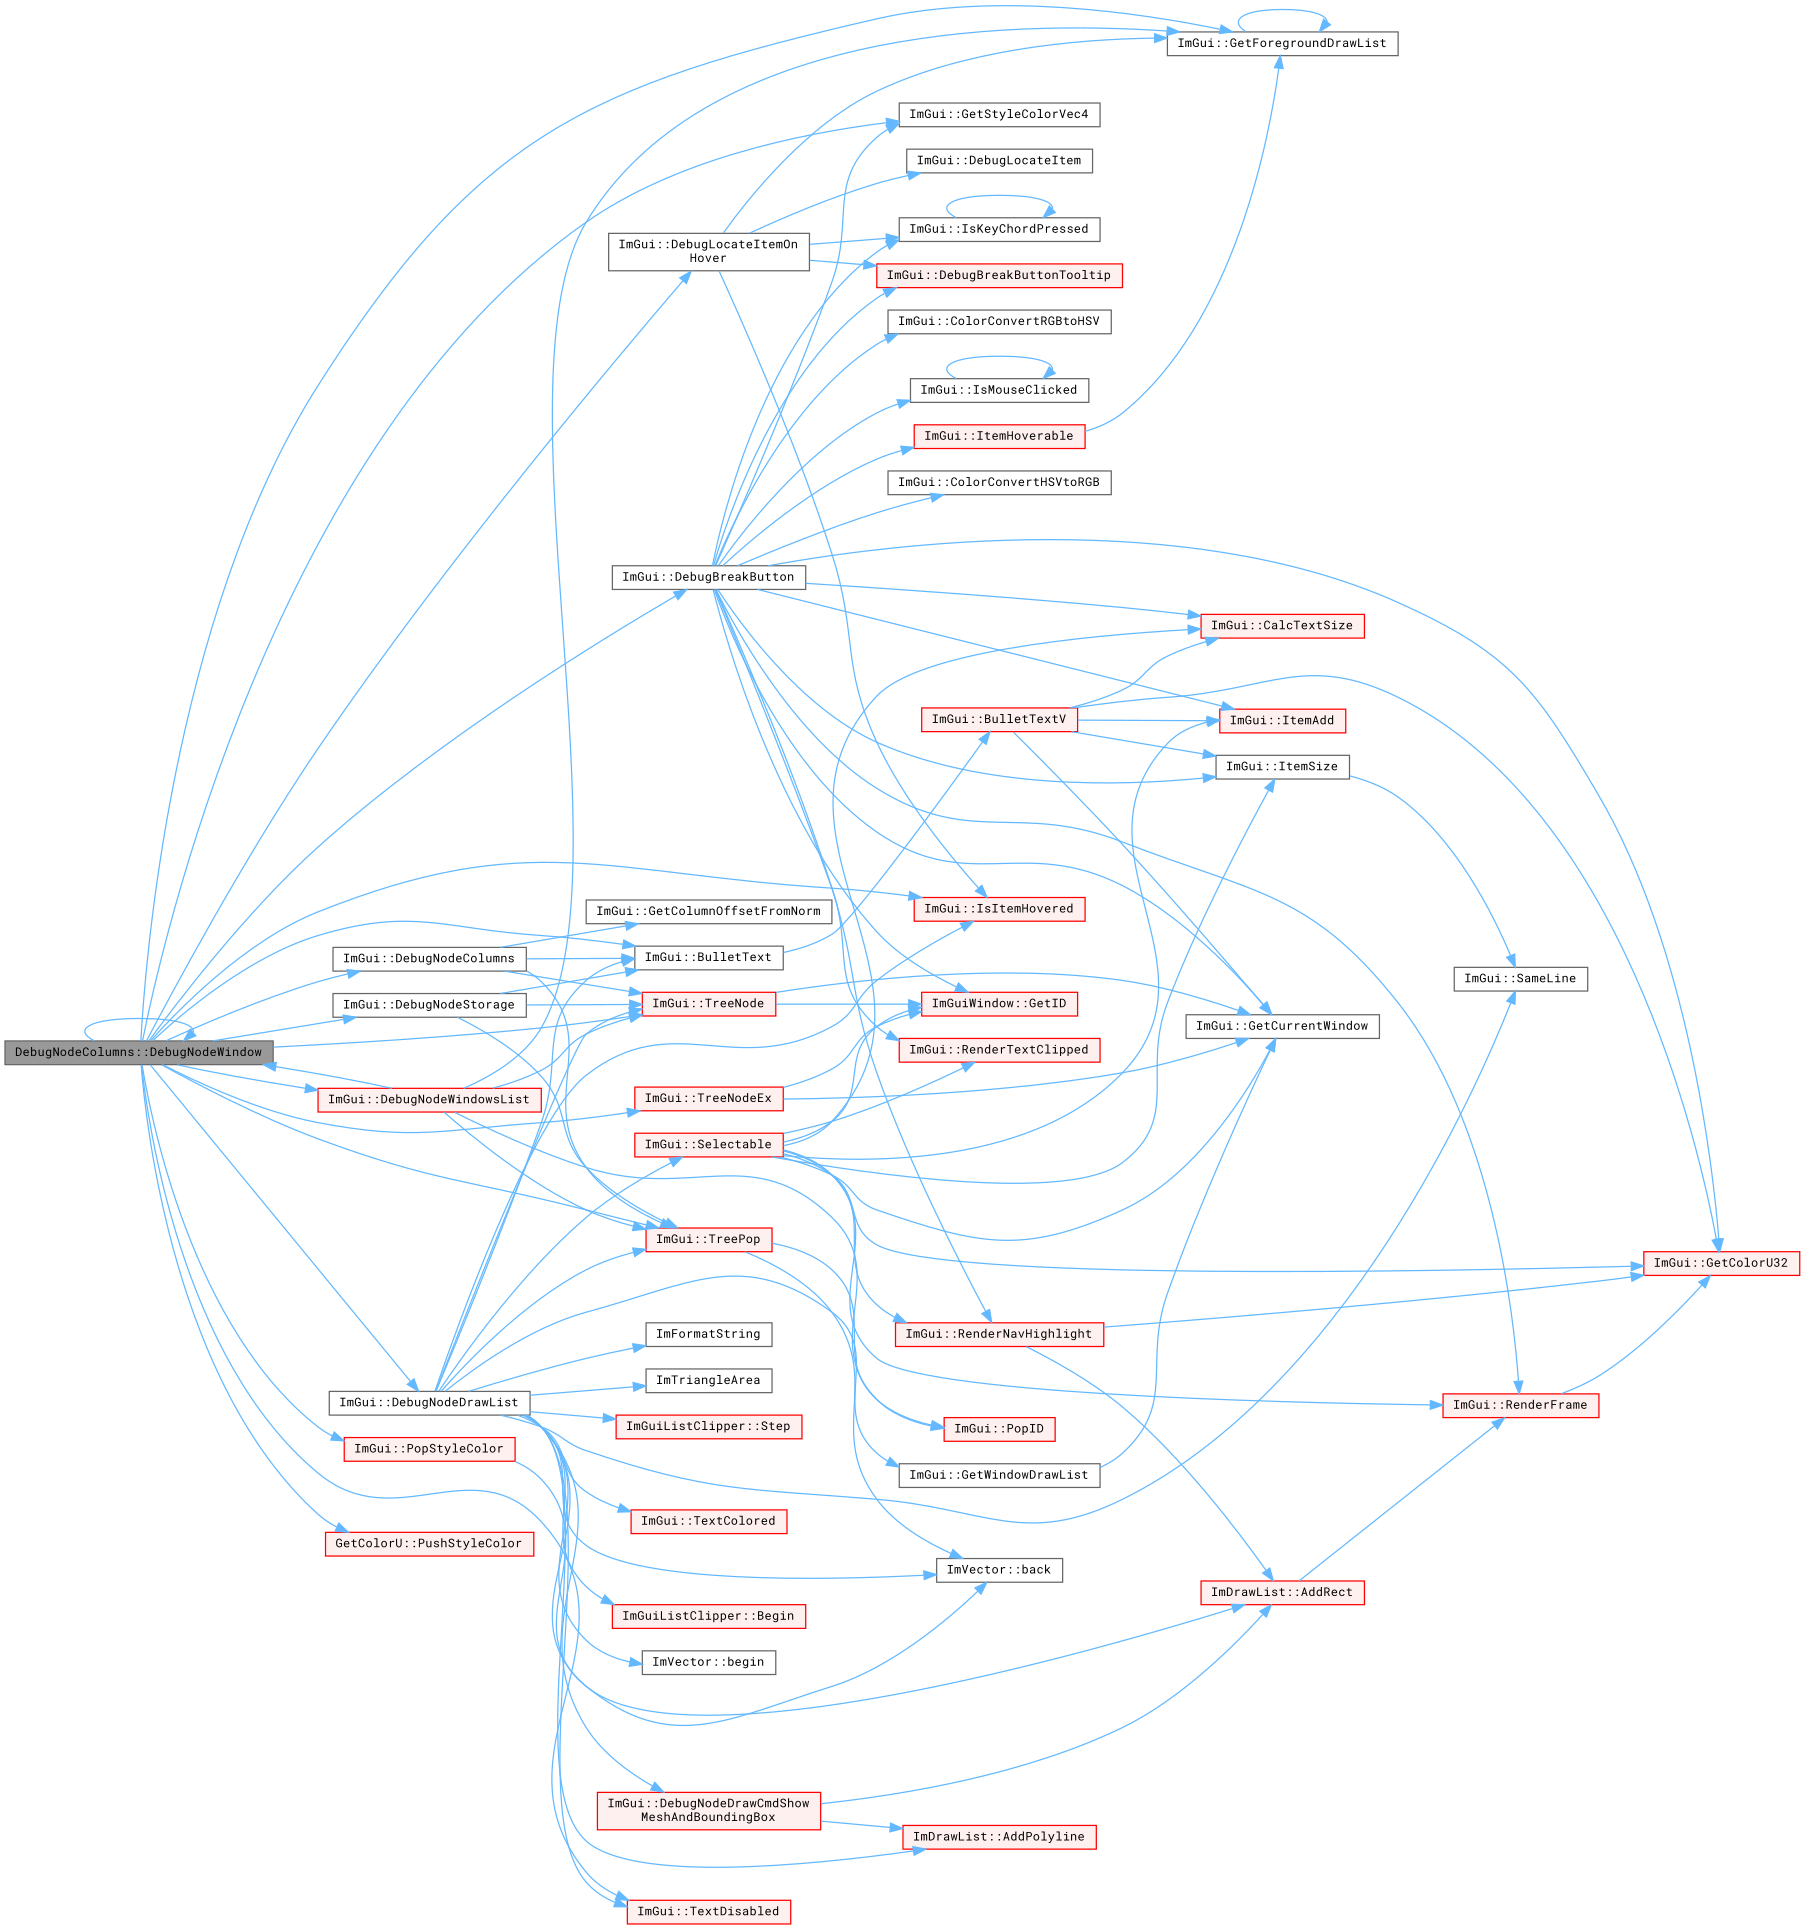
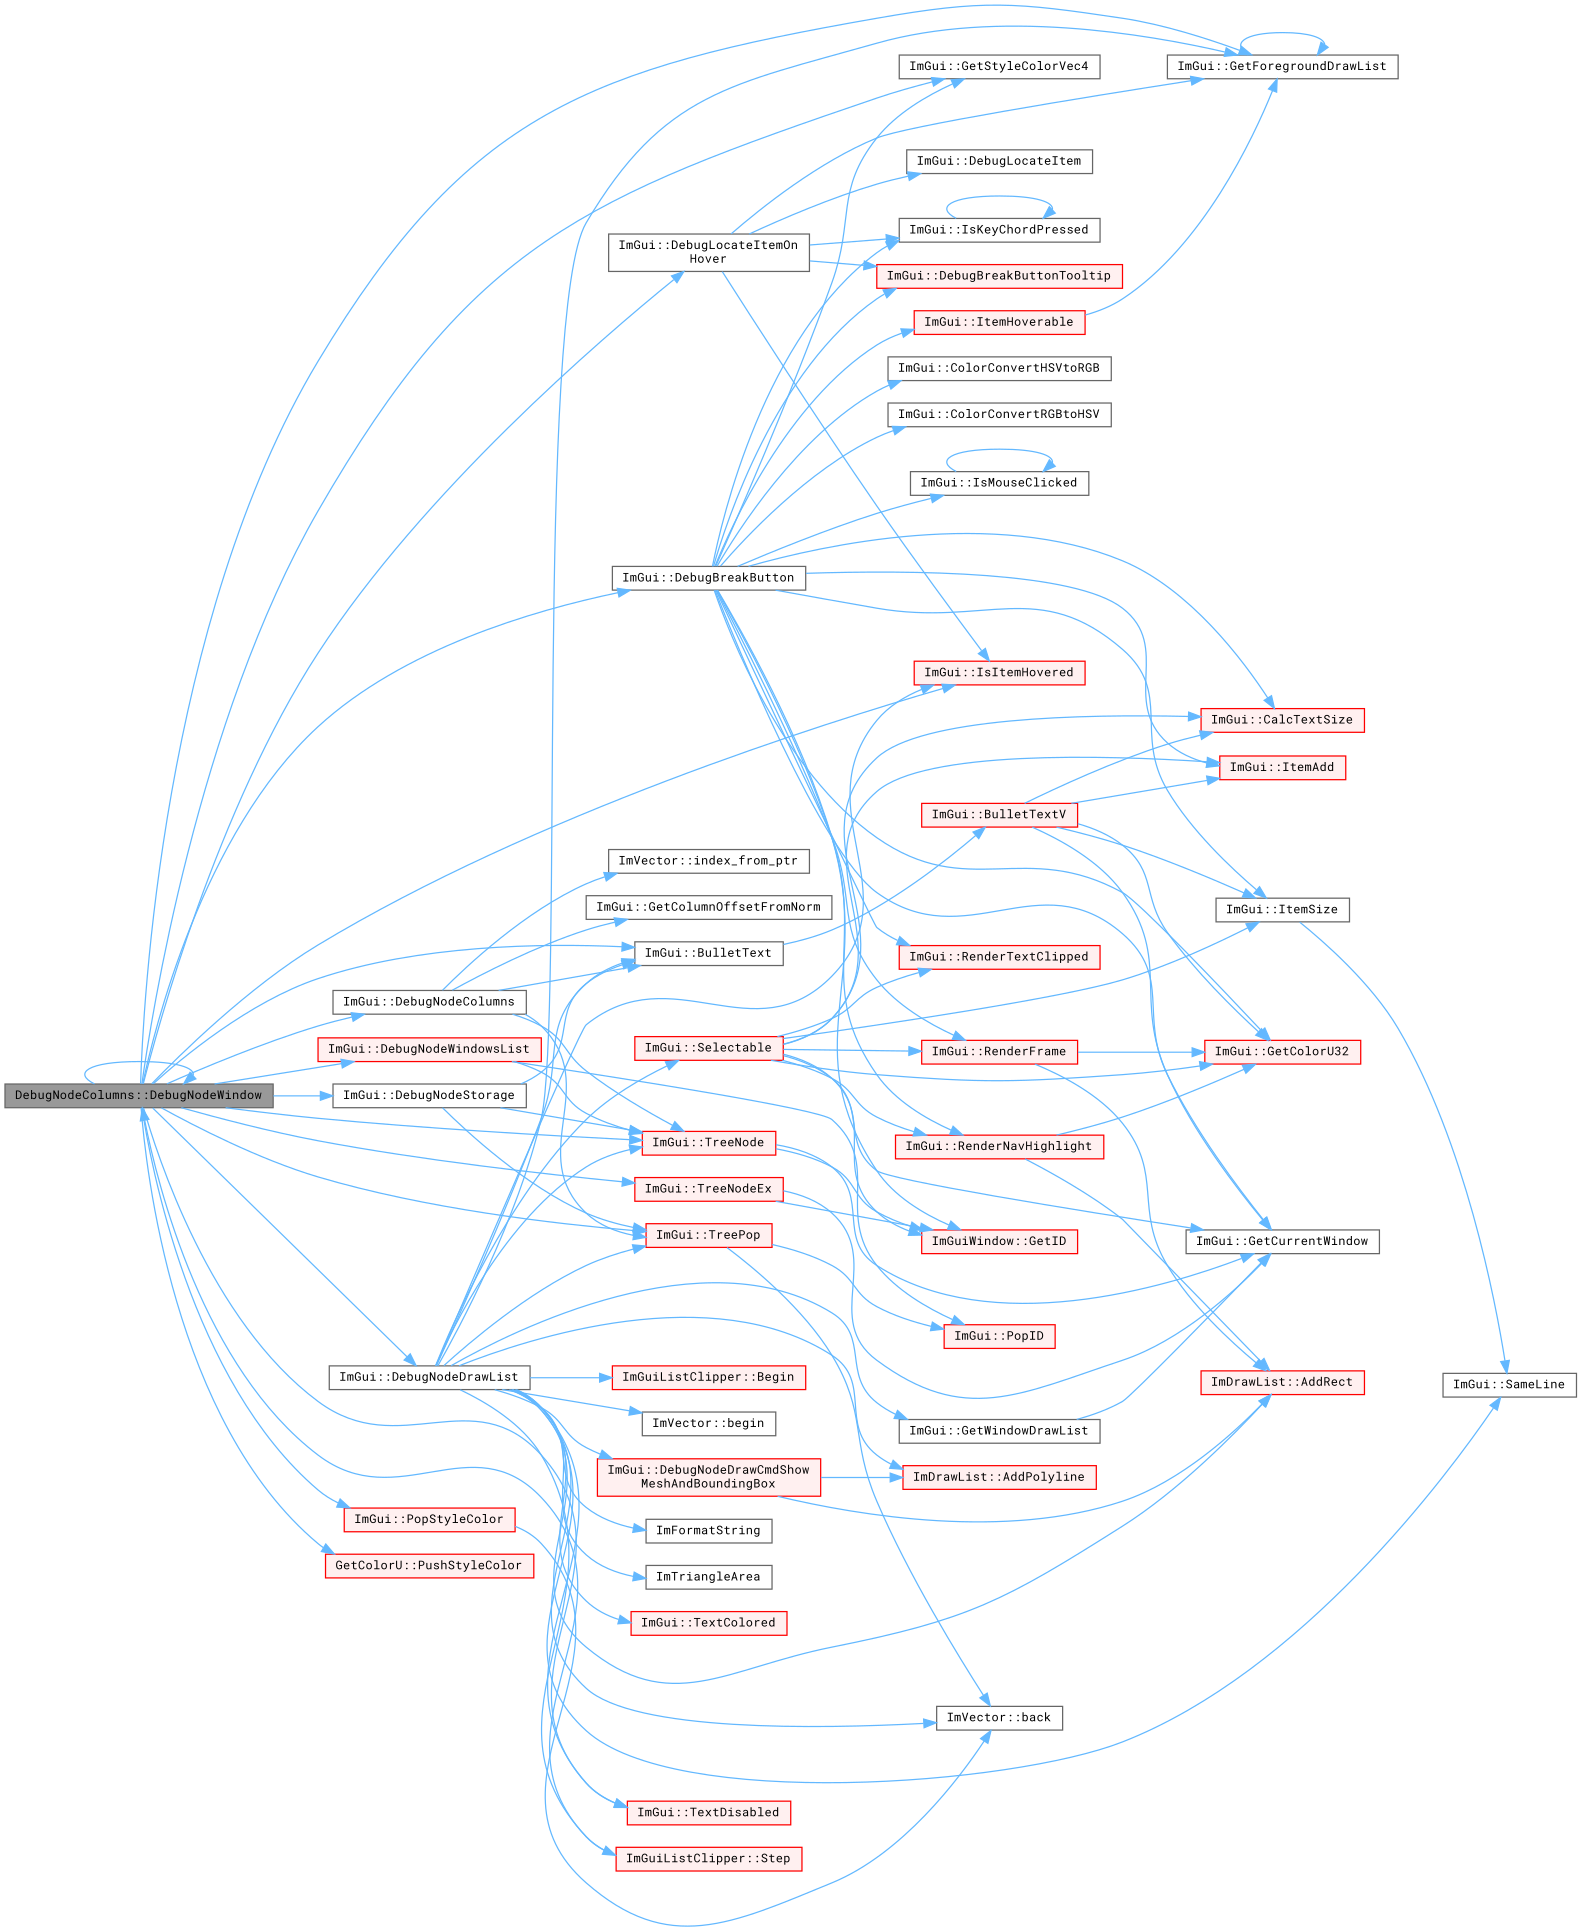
edge "ImGui::DebugNodeWindowsList" -> "ImGui::GetForegroundDrawList": now "ImGui::DebugNodeDrawList" -> "ImGui::GetForegroundDrawList"
node "ImVector::index_from_ptr": added
edge "ImGui::DebugNodeWindowsList" -> "DebugNodeColumns::DebugNodeWindow": now "ImGuiListClipper::Step" -> "DebugNodeColumns::DebugNodeWindow"
edge "ImGui::DebugNodeWindowsList" -> "ImGui::TreePop": removed
edge "ImDrawList::AddRect" -> "ImGui::RenderFrame": reversed
